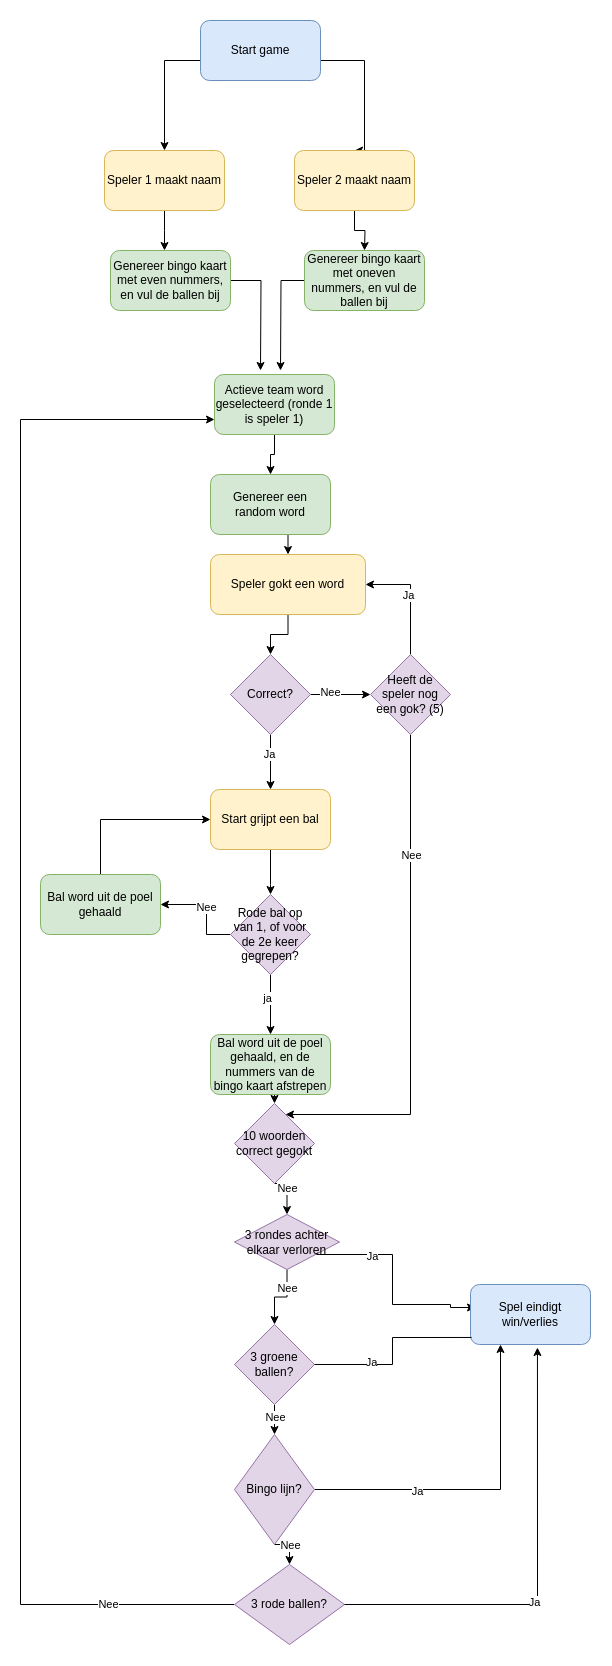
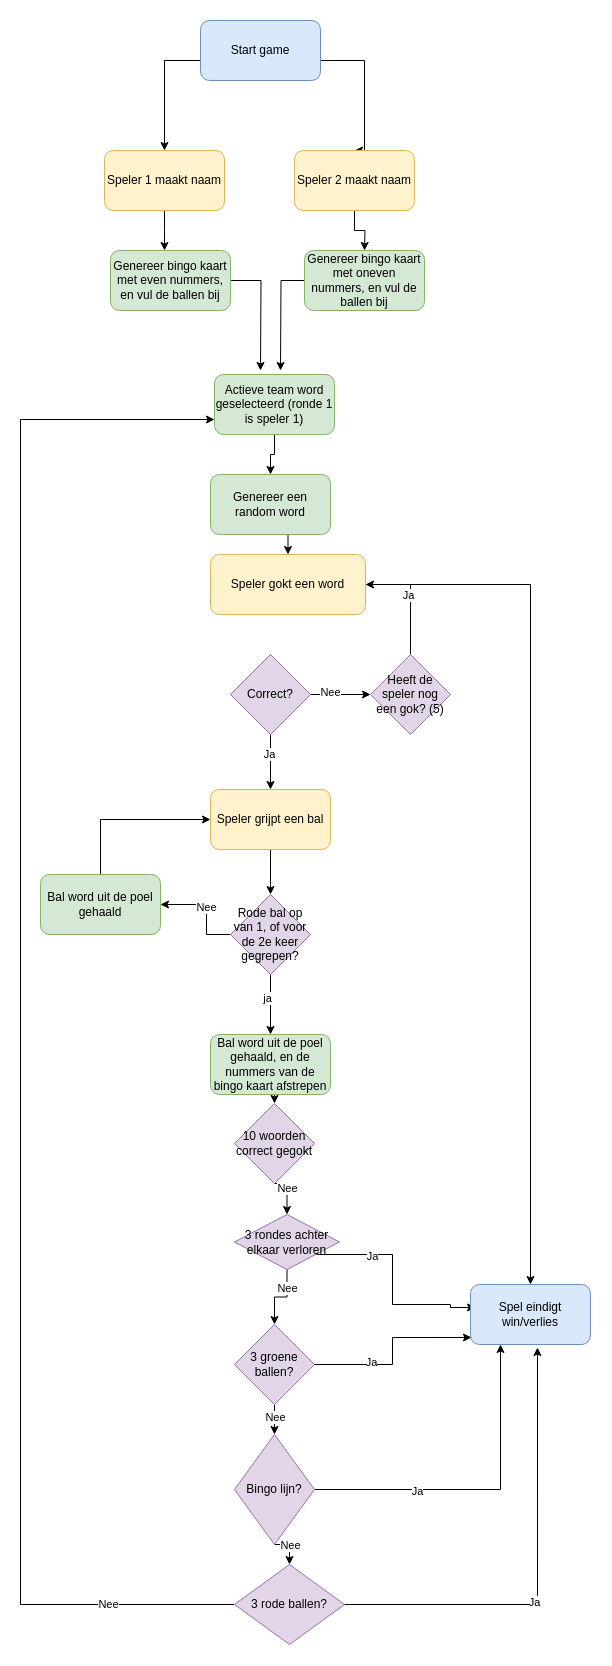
edge "Speler gokt een word" -> "Correct?": now "Speler gokt een word" -> "Spel eindigt win/verlies"
node "Start grijpt een bal": label "Start grijpt een bal" -> "Speler grijpt een bal"
edge "Heeft de speler nog een gok? (5)" -> "10 woorden correct gegokt": removed, label "Nee"
edge "Spel eindigt win/verlies" -- "3 groene ballen?": arrowhead none -> classic
